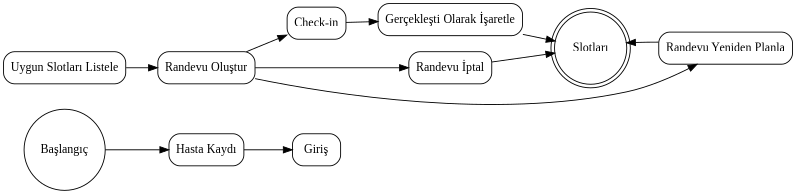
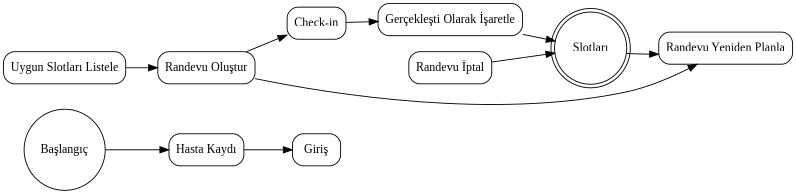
edge "Randevu Yeniden Planla" -> "Slotları": reversed
edge "Randevu Oluştur" -> "Randevu İptal": removed
